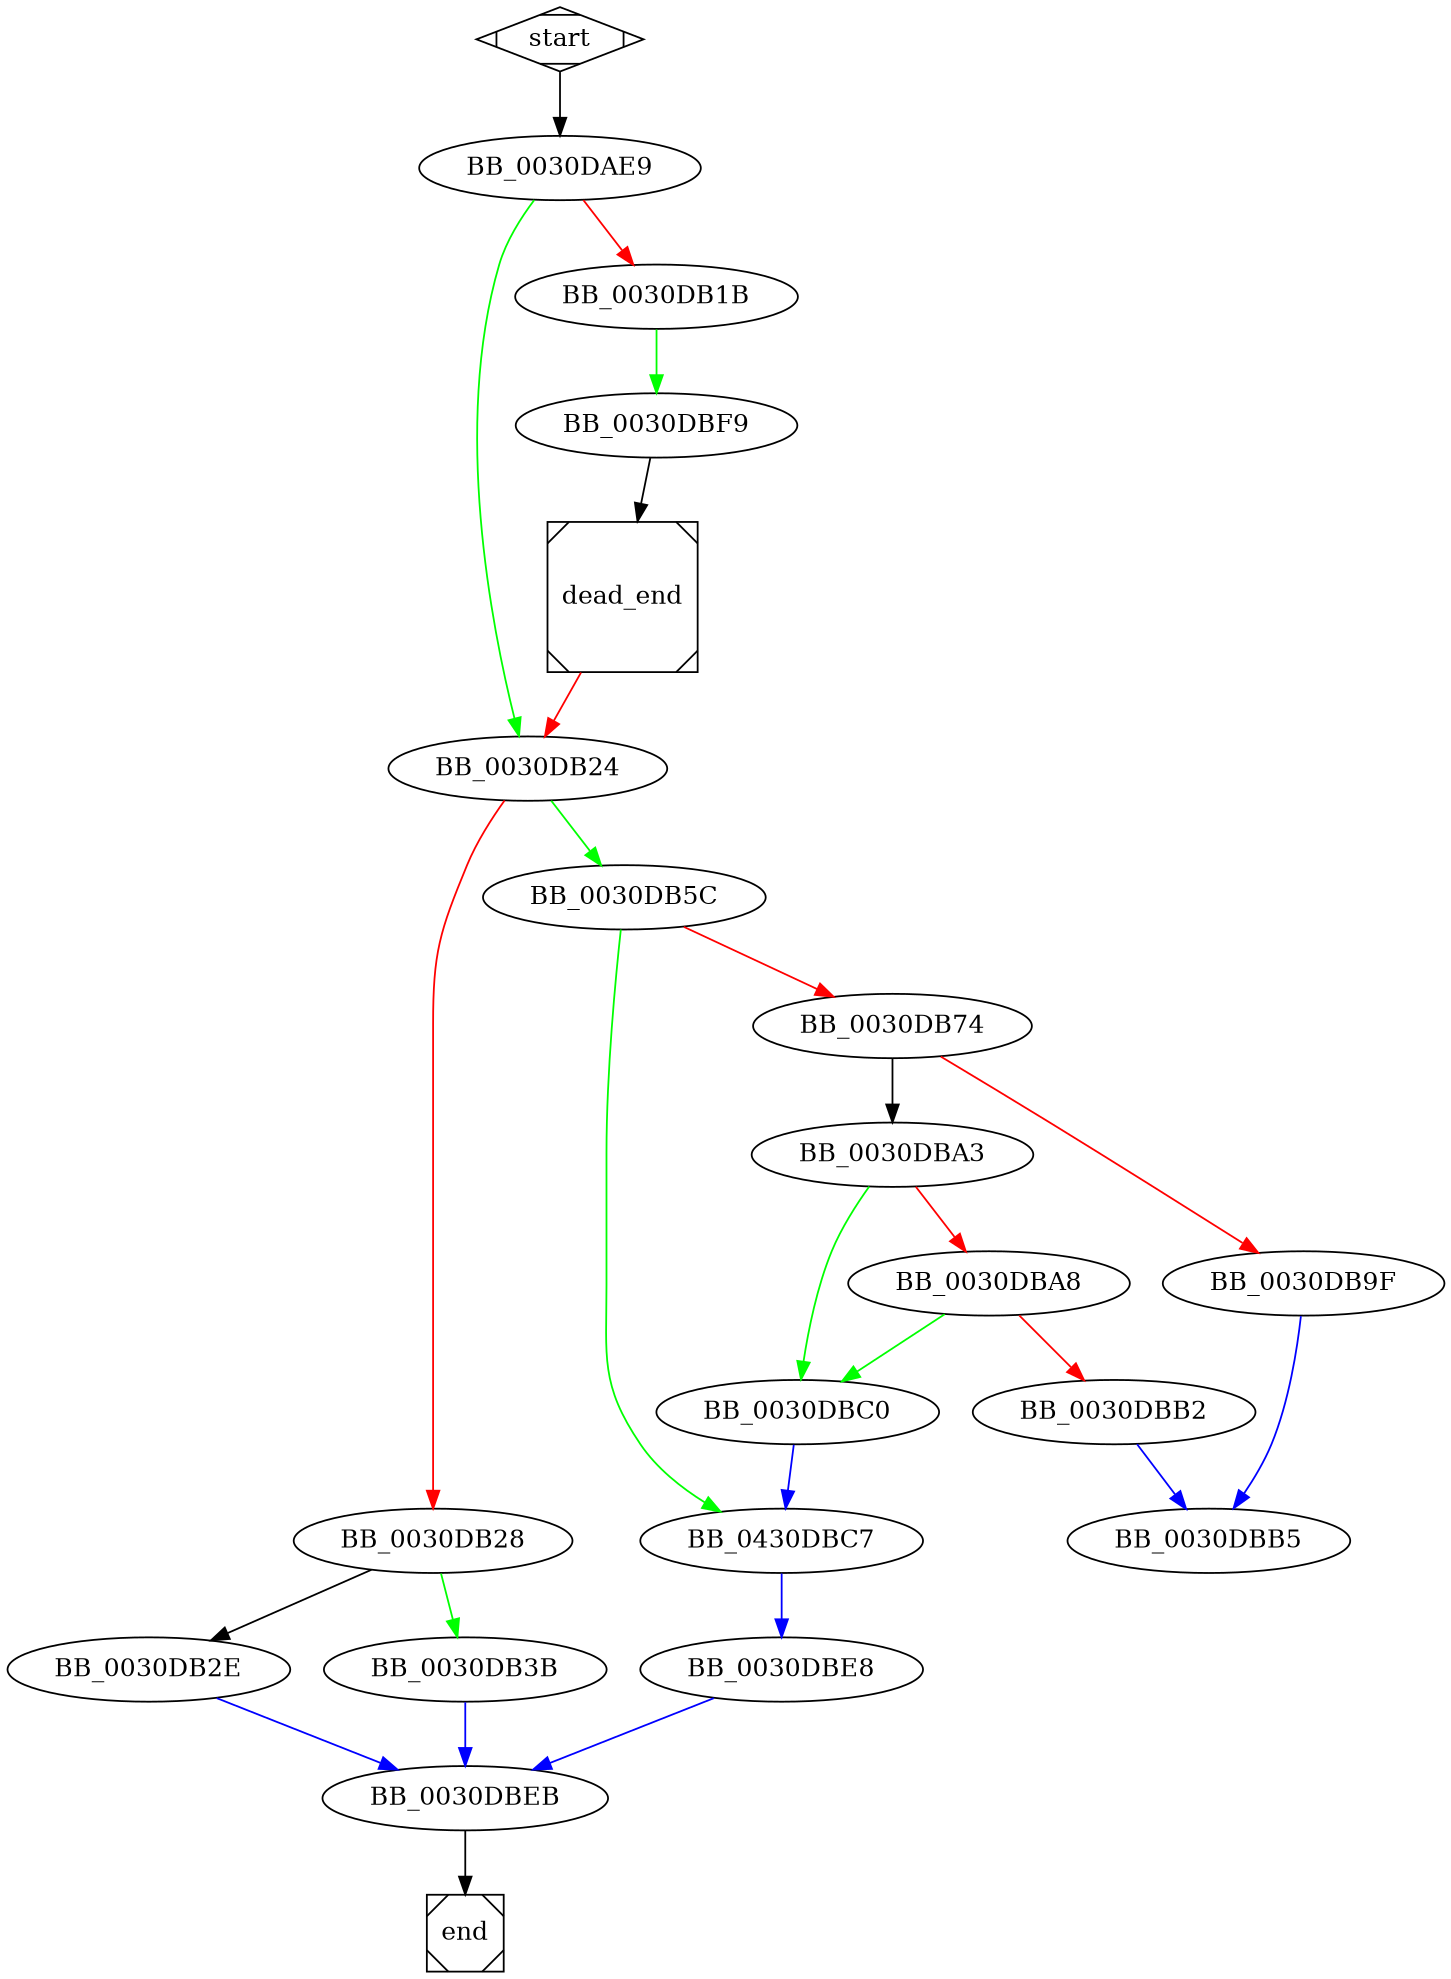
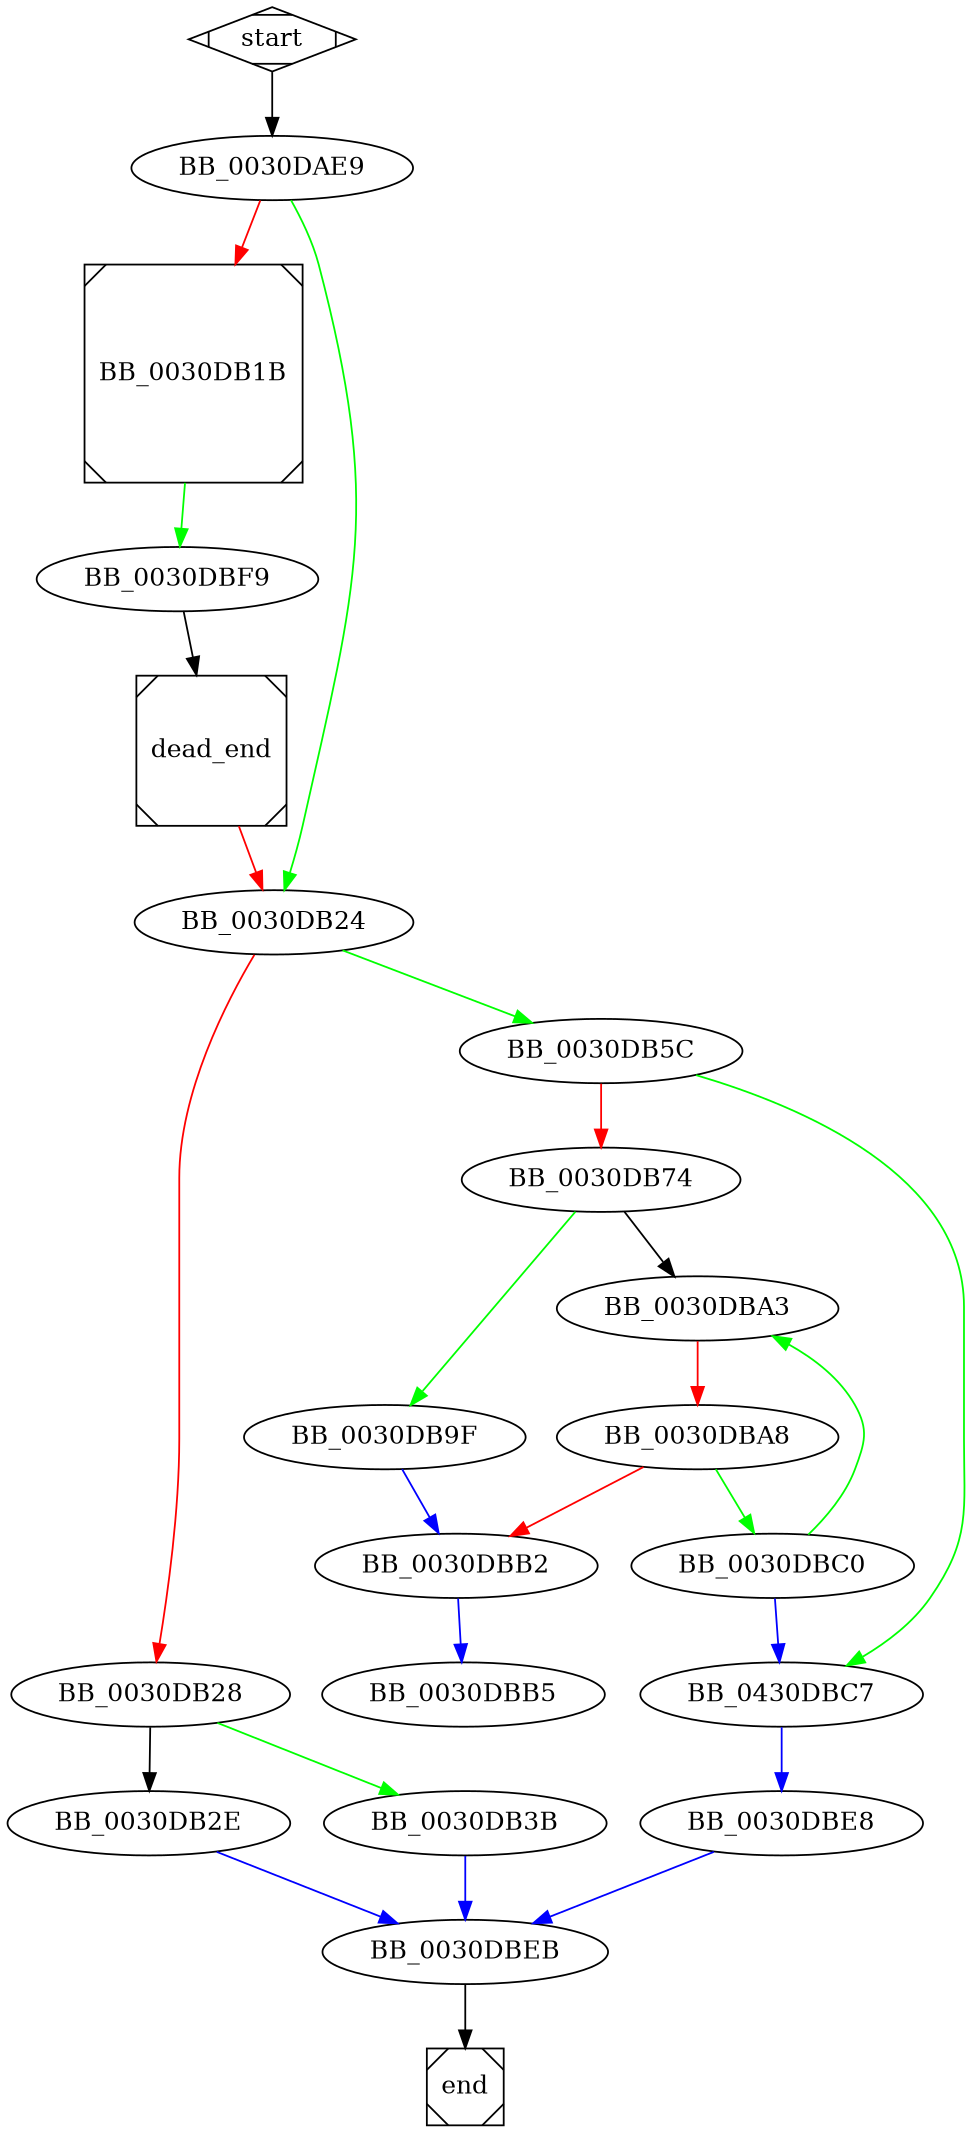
node "BB_0030DB1B": shape ellipse -> Msquare
edge "BB_0030DB74" -> "BB_0030DB9F": color red -> green
edge "BB_0030DBA3" -> "BB_0030DBC0": reversed
edge "BB_0030DB9F" -> "BB_0030DBB5": now "BB_0030DB9F" -> "BB_0030DBB2"
